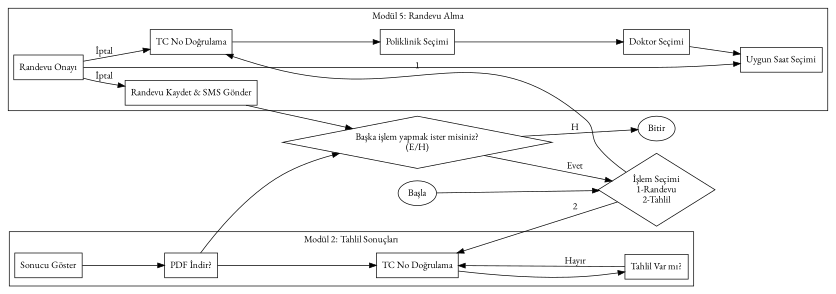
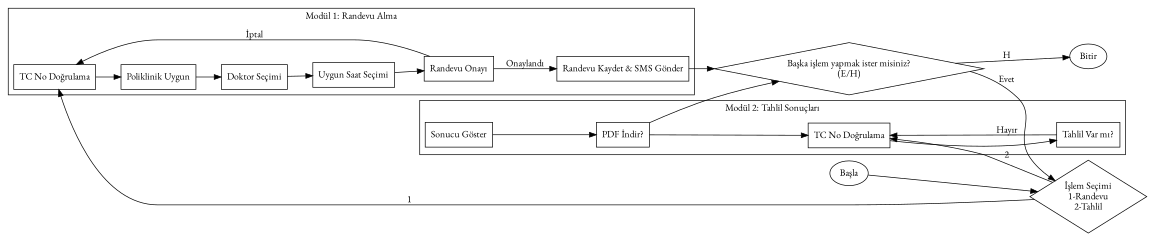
cluster "Modül 5: Randevu Alma": label "Modül 5: Randevu Alma" -> "Modül 1: Randevu Alma"
node "Poliklinik Seçimi": label "Poliklinik Seçimi" -> "Poliklinik Uygun"
edge "Randevu Onayı" -> "Uygun Saat Seçimi": reversed
edge "Randevu Onayı" -> "Randevu Kaydet & SMS Gönder": label "İptal" -> "Onaylandı"
